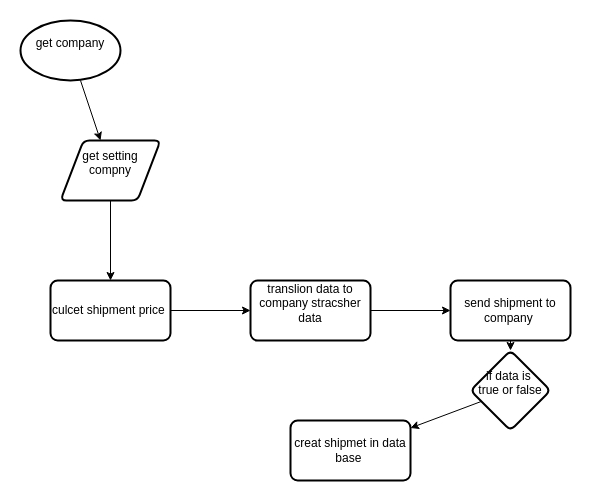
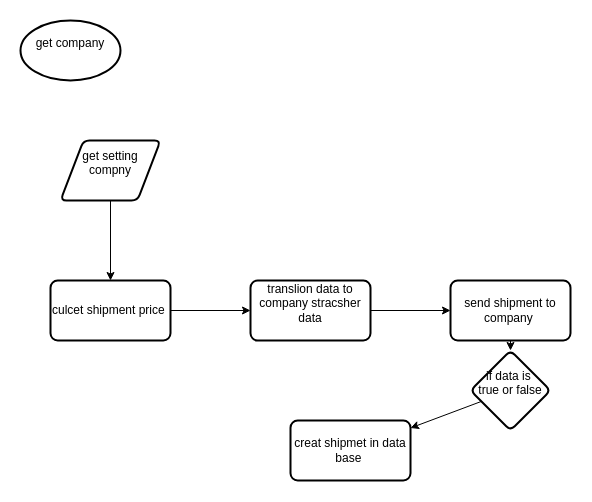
edge "get company" -> "get setting compny": removed
